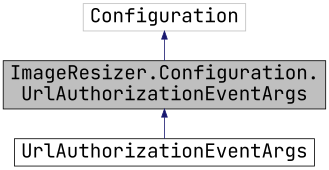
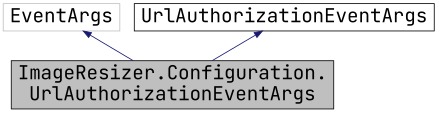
node "Configuration": label "Configuration" -> "EventArgs"
edge "UrlAuthorizationEventArgs" -> "ImageResizer.Configuration. UrlAuthorizationEventArgs": reversed
